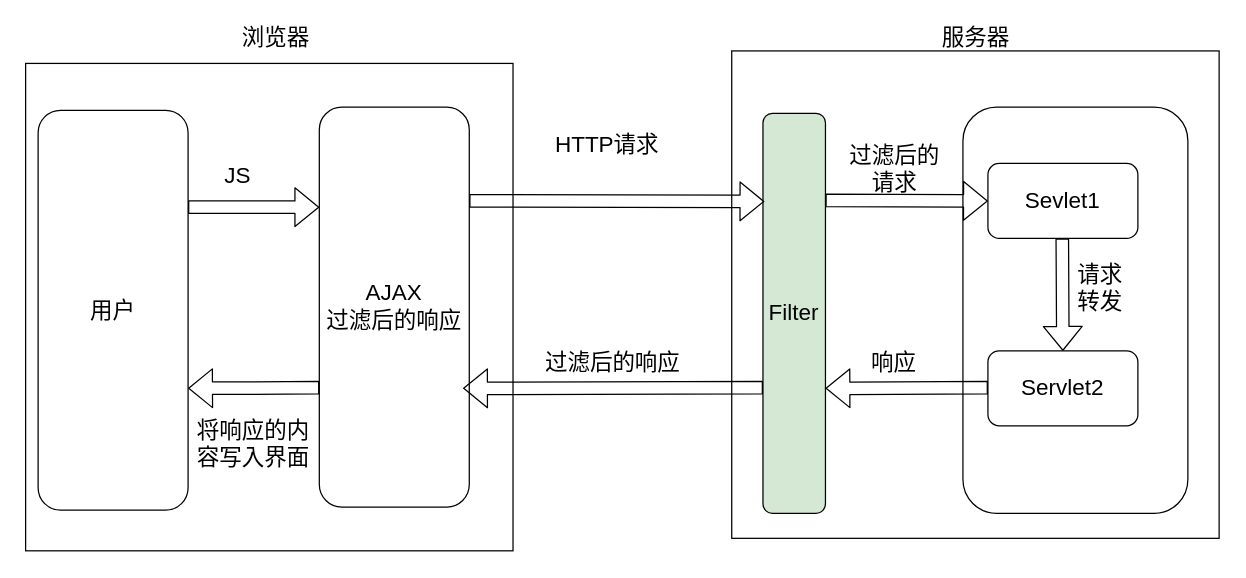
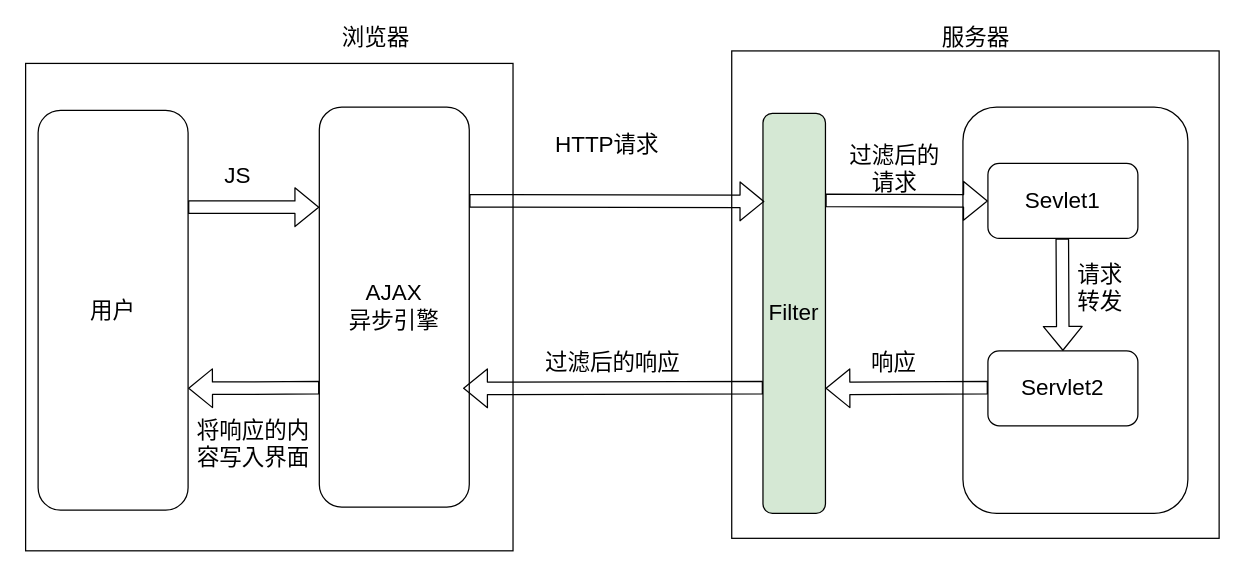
node "浏览器": moved (276, 38) -> (376, 38)
node "AJAX 过滤后的响应": label "AJAX 过滤后的响应" -> "AJAX 异步引擎"
